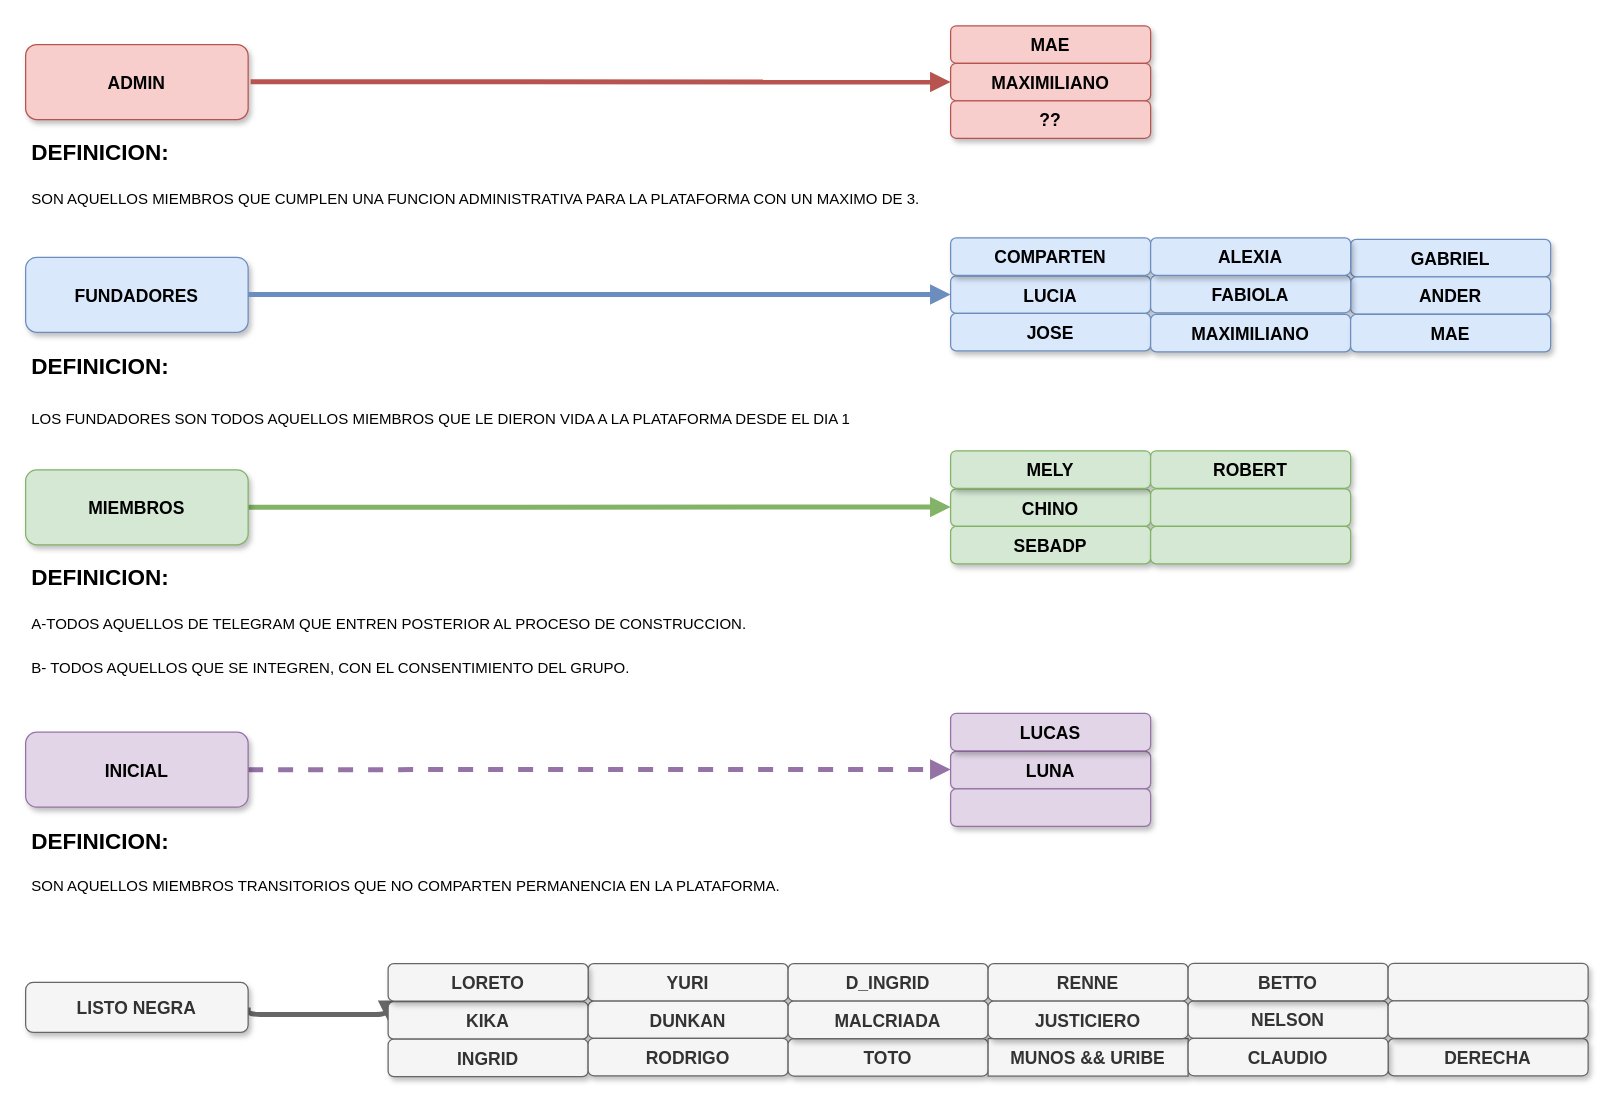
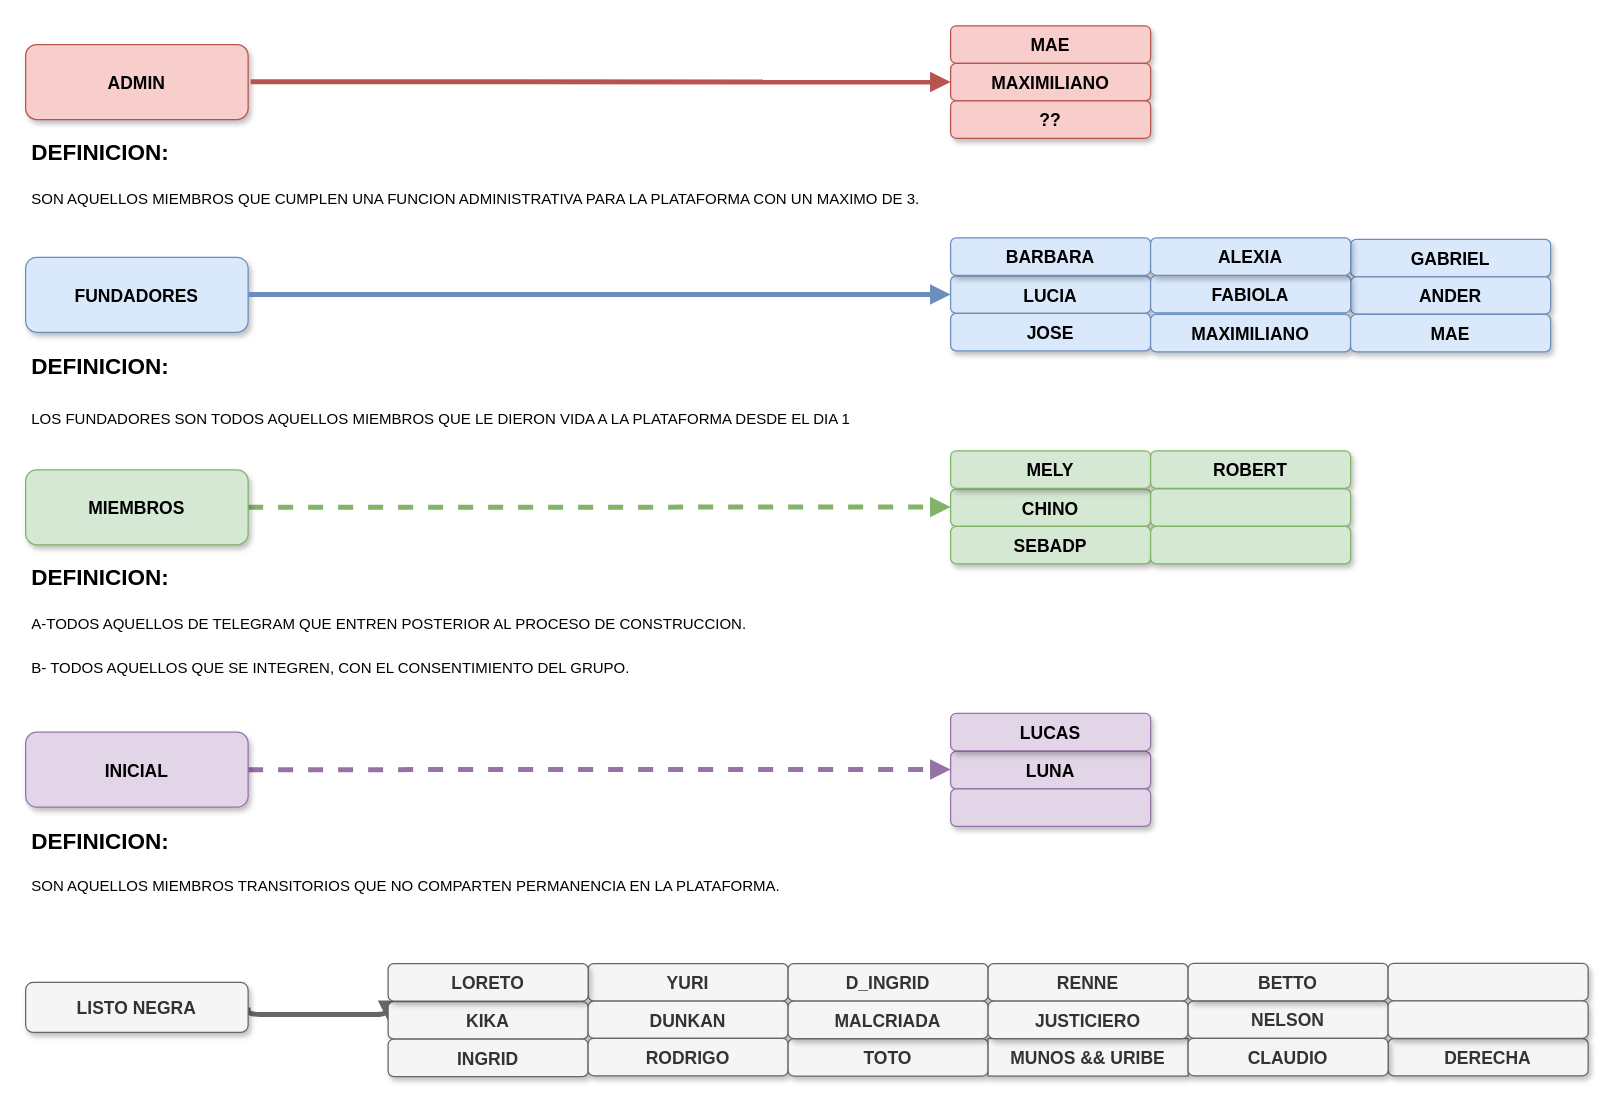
node "COMPARTEN": label "COMPARTEN" -> "BARBARA"
edge "MIEMBROS" -> "CHINO": style solid -> dashed
